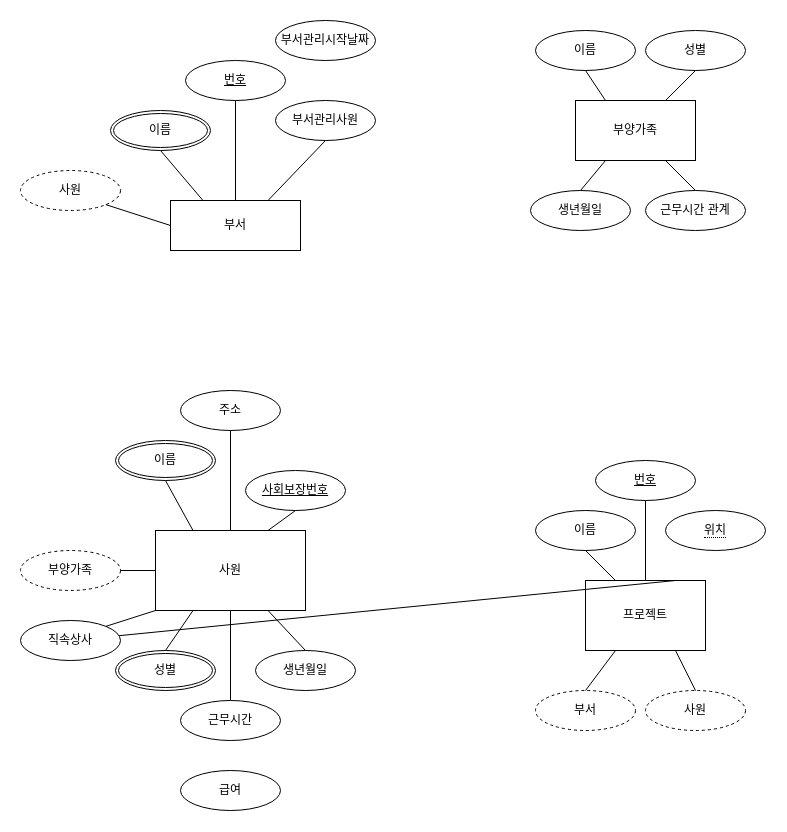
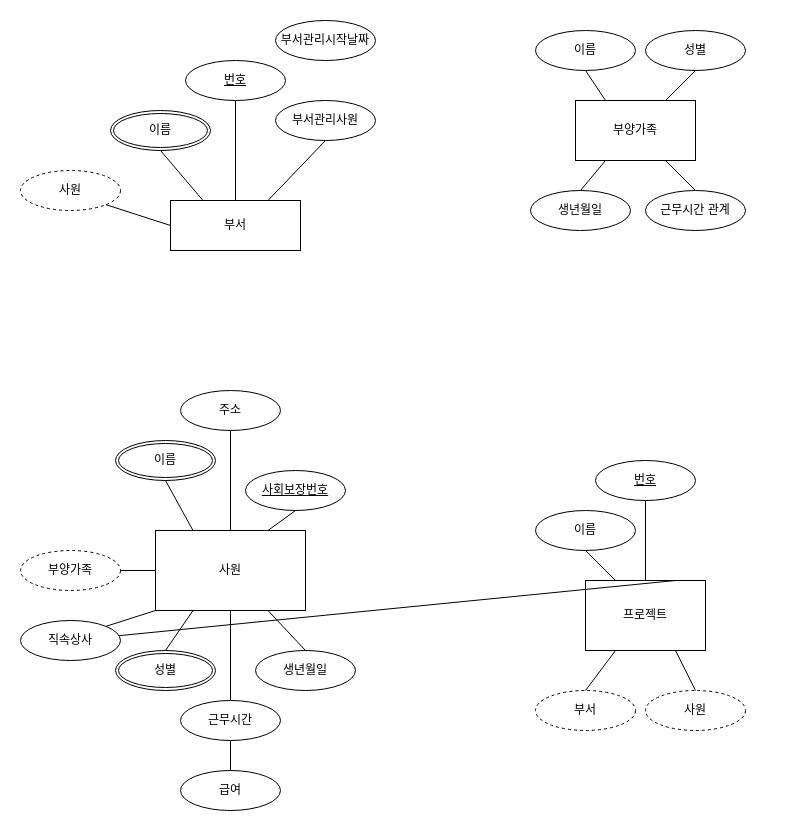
node "위치": removed
edge "근무시간" -- "급여": added
